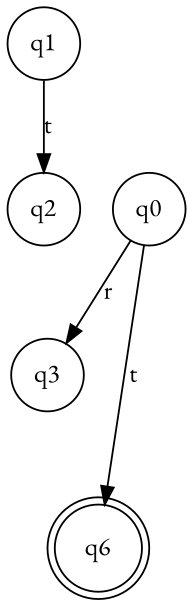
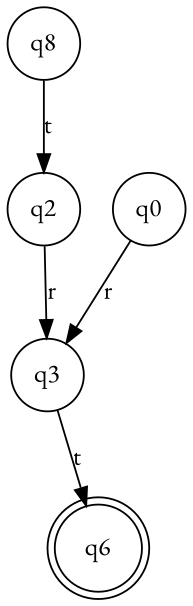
node "q1": label "q1" -> "q8"
edge "q2" -> "q3": added, label "r"
edge "q0" -> "q6": now "q3" -> "q6"
